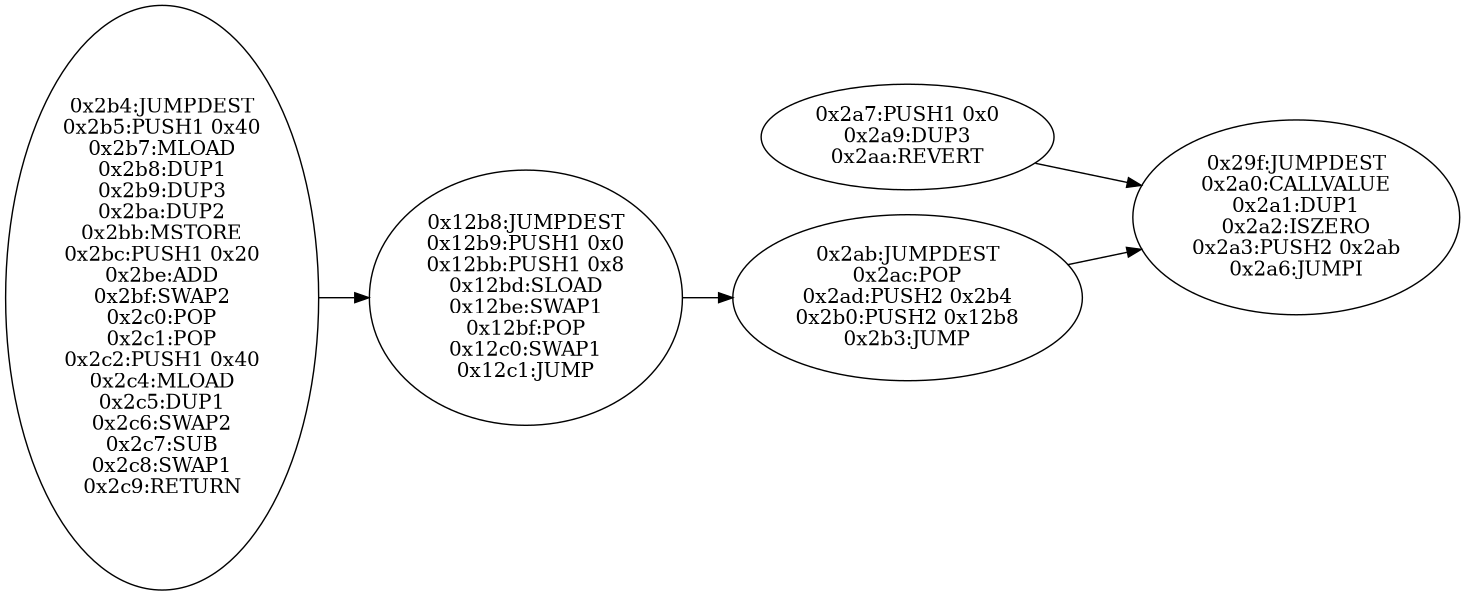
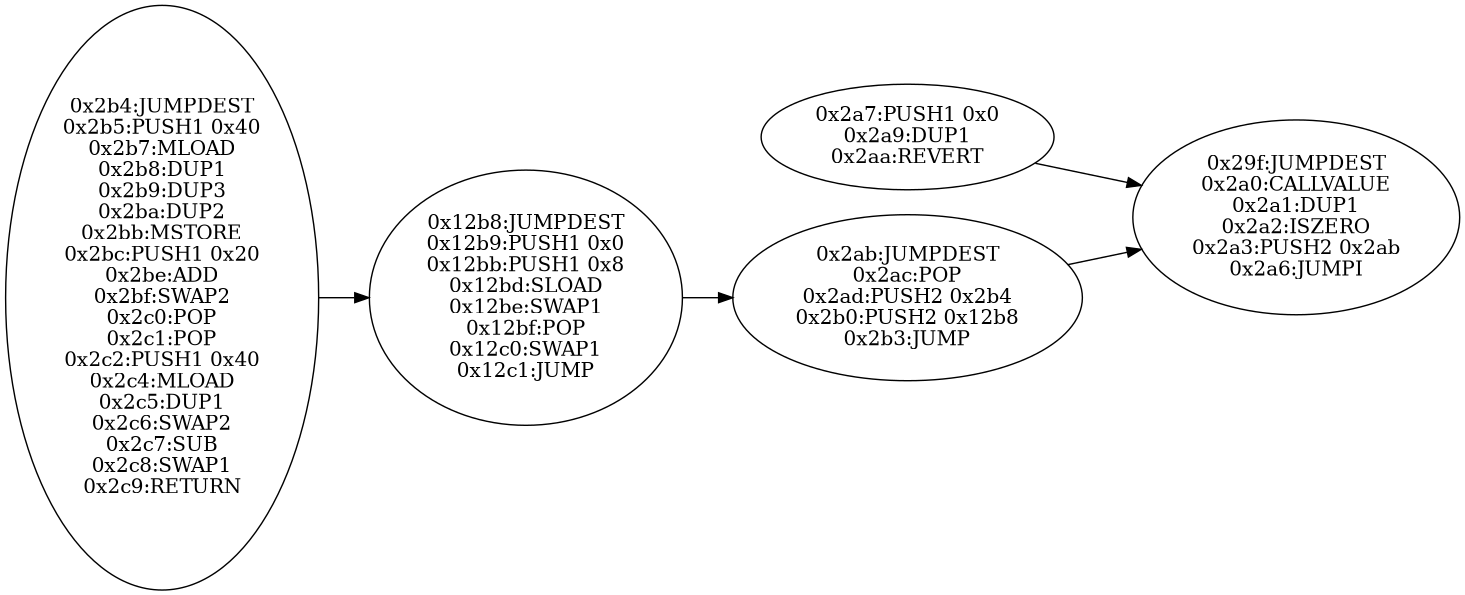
node "0x2a7:PUSH1 0x0 0x2a9:DUP3 0x2aa:REVERT": label "0x2a7:PUSH1 0x0 0x2a9:DUP3 0x2aa:REVERT" -> "0x2a7:PUSH1 0x0 0x2a9:DUP1 0x2aa:REVERT"
